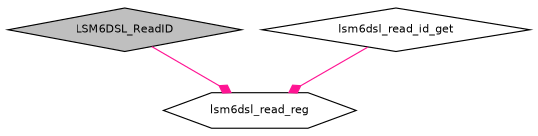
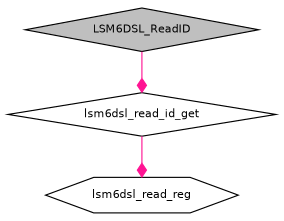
edge "LSM6DSL_ReadID" -> "lsm6dsl_read_reg": now "LSM6DSL_ReadID" -> "lsm6dsl_read_id_get"
